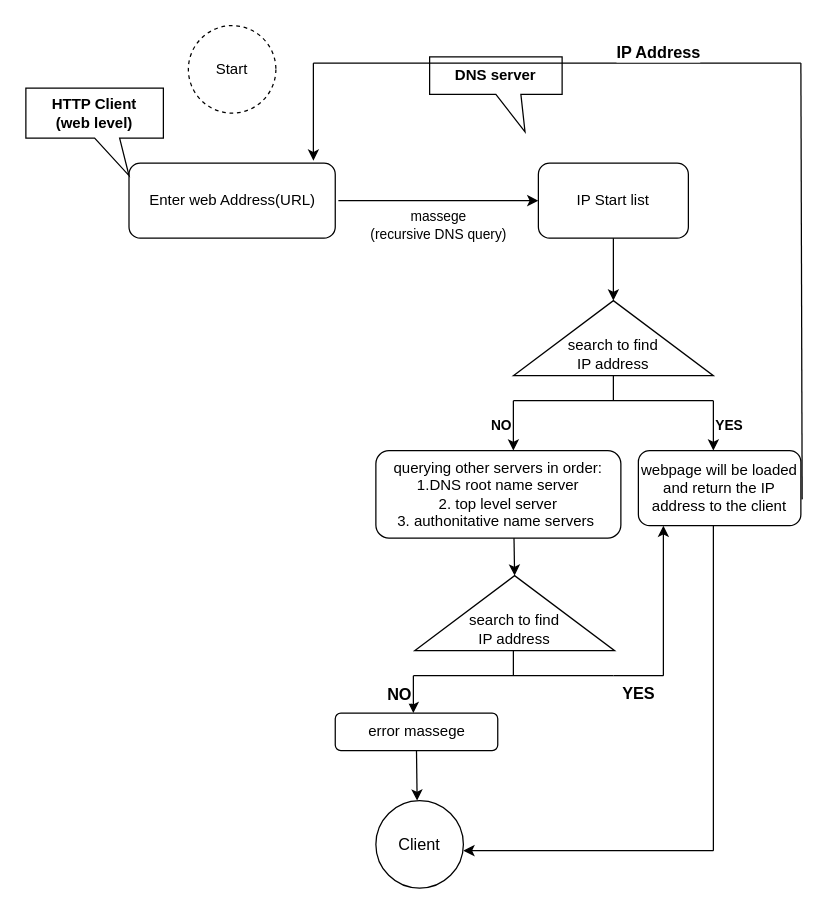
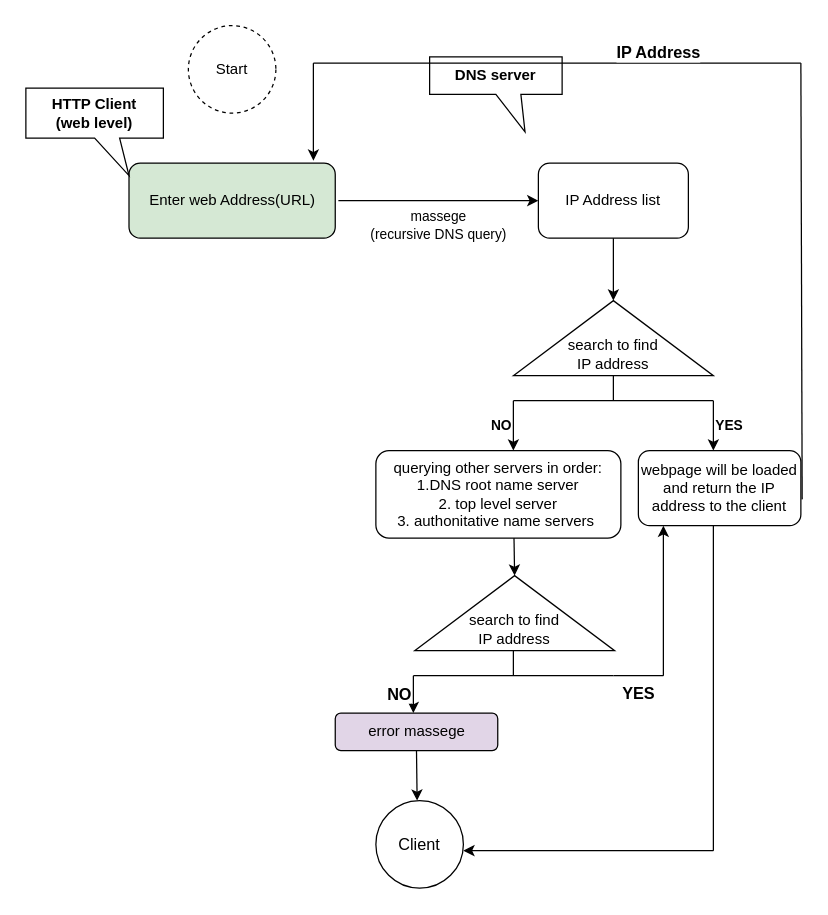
node "Enter web Address(URL)": fillcolor #ffffff -> #d5e8d4
node "IP Start list": label "IP Start list" -> "IP Address list"
node "error massege": fillcolor #ffffff -> #e1d5e7
